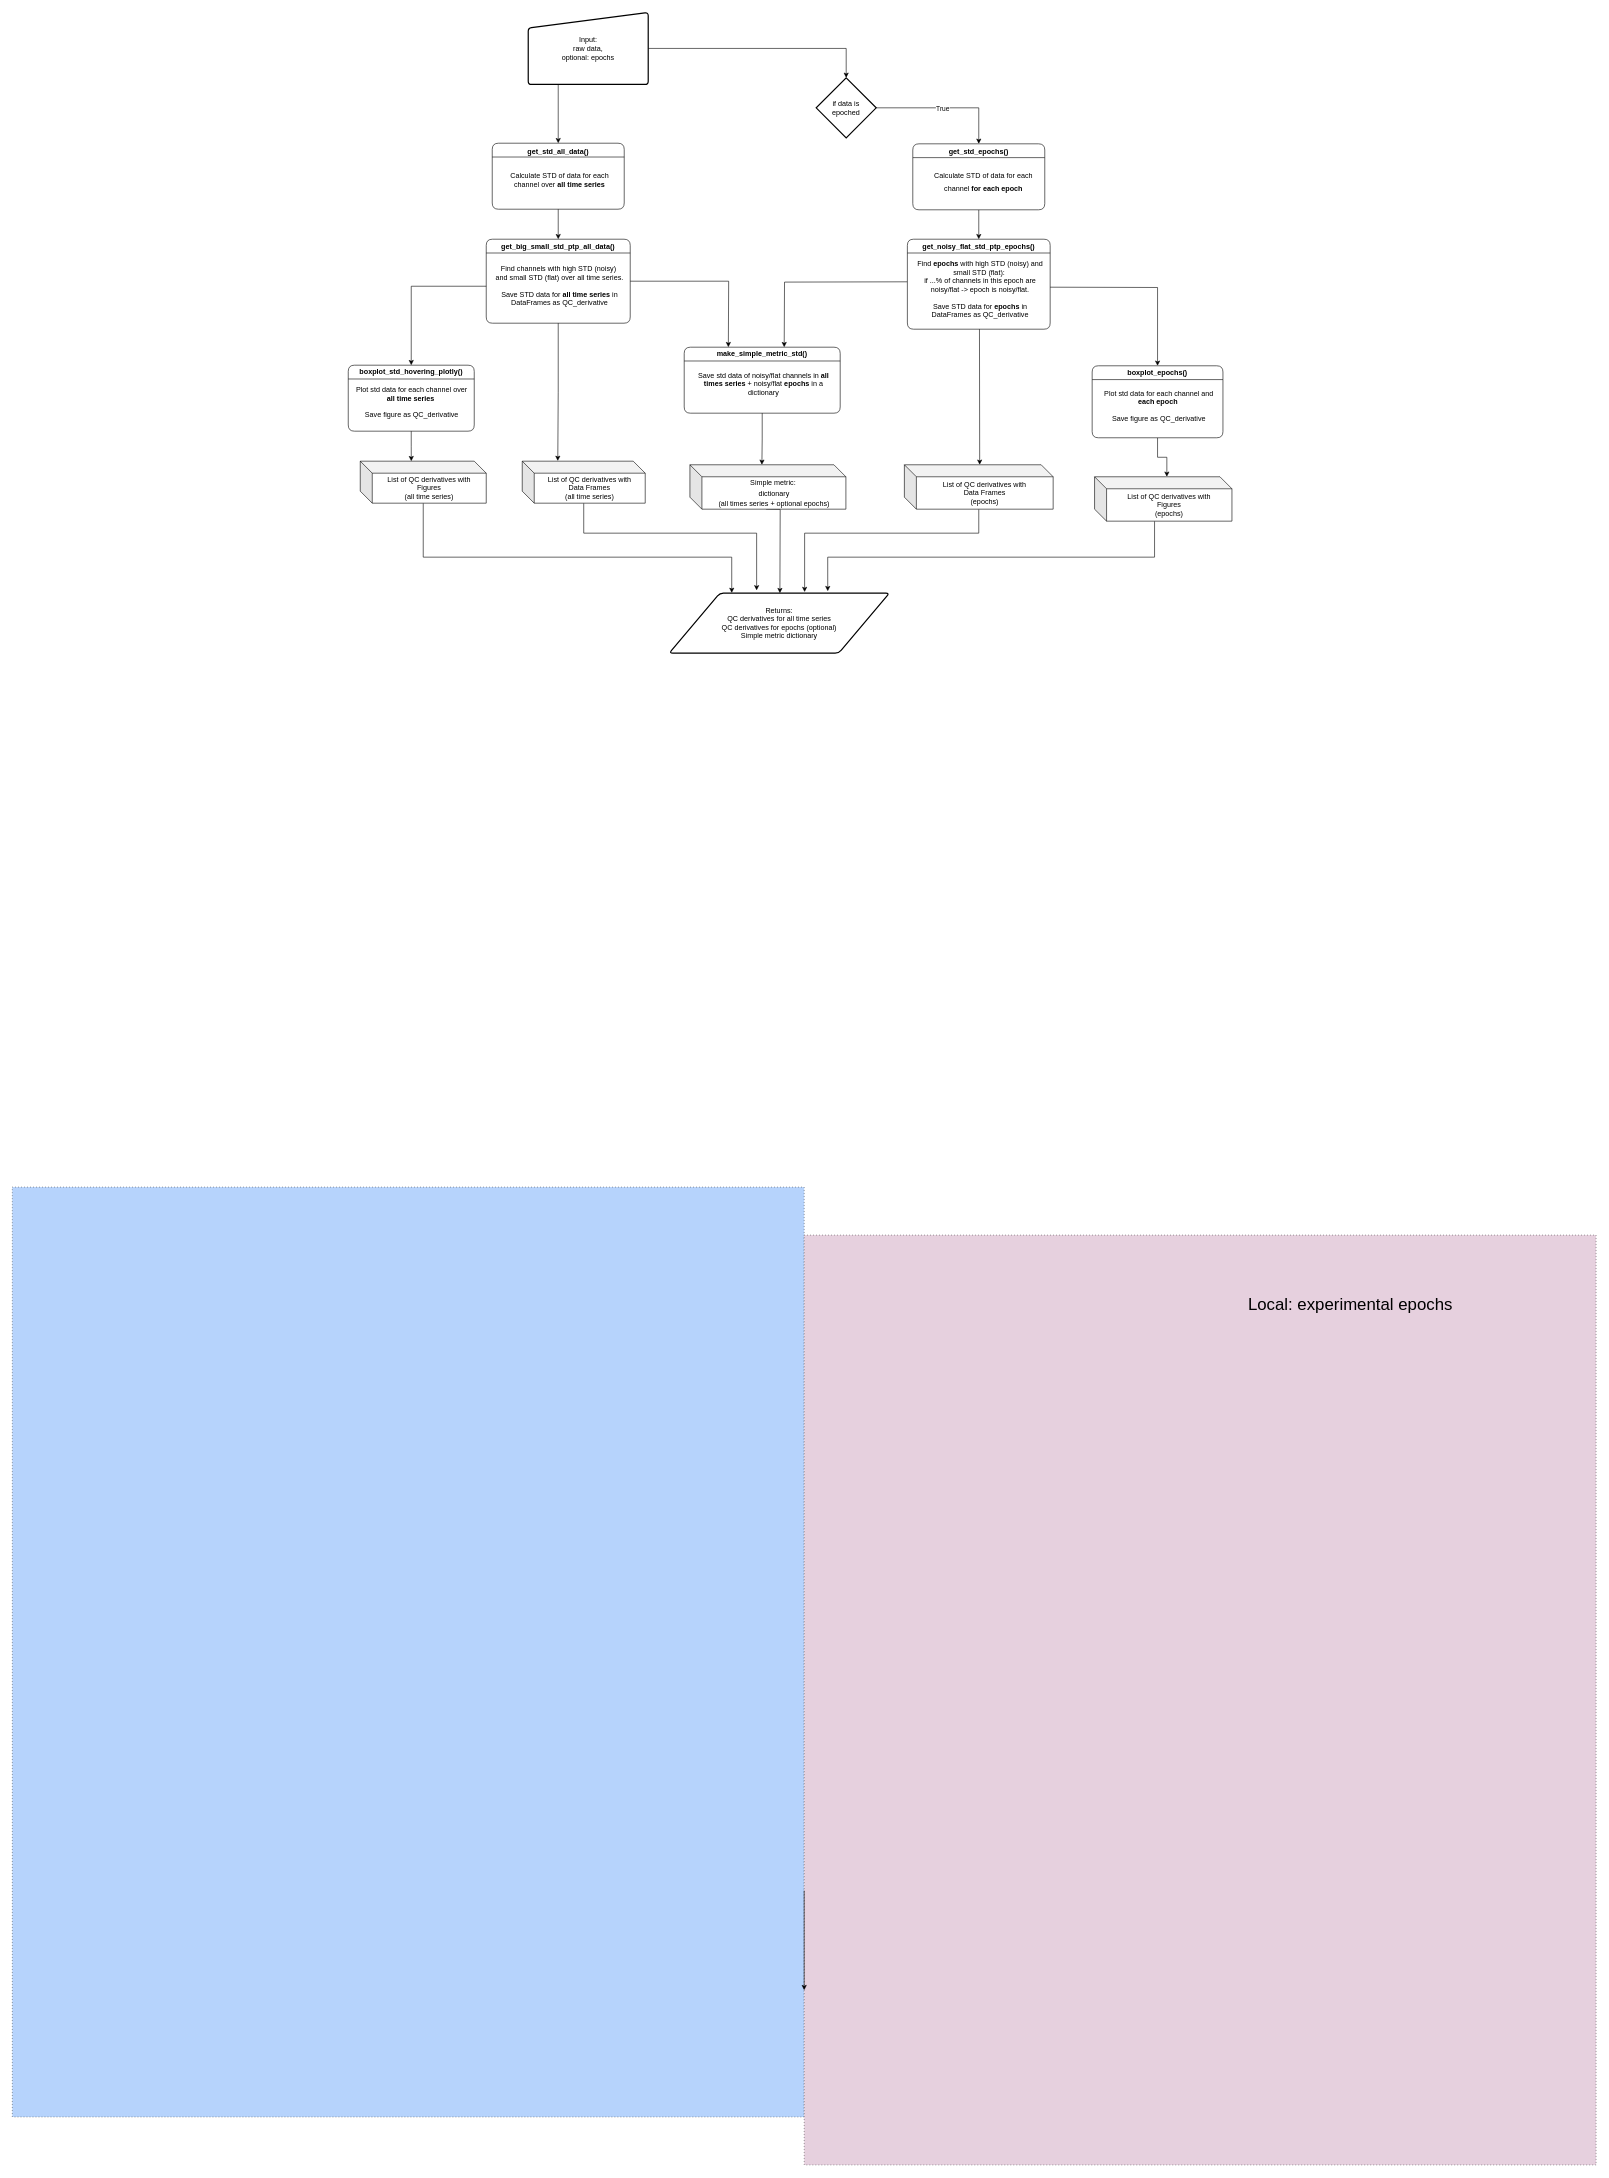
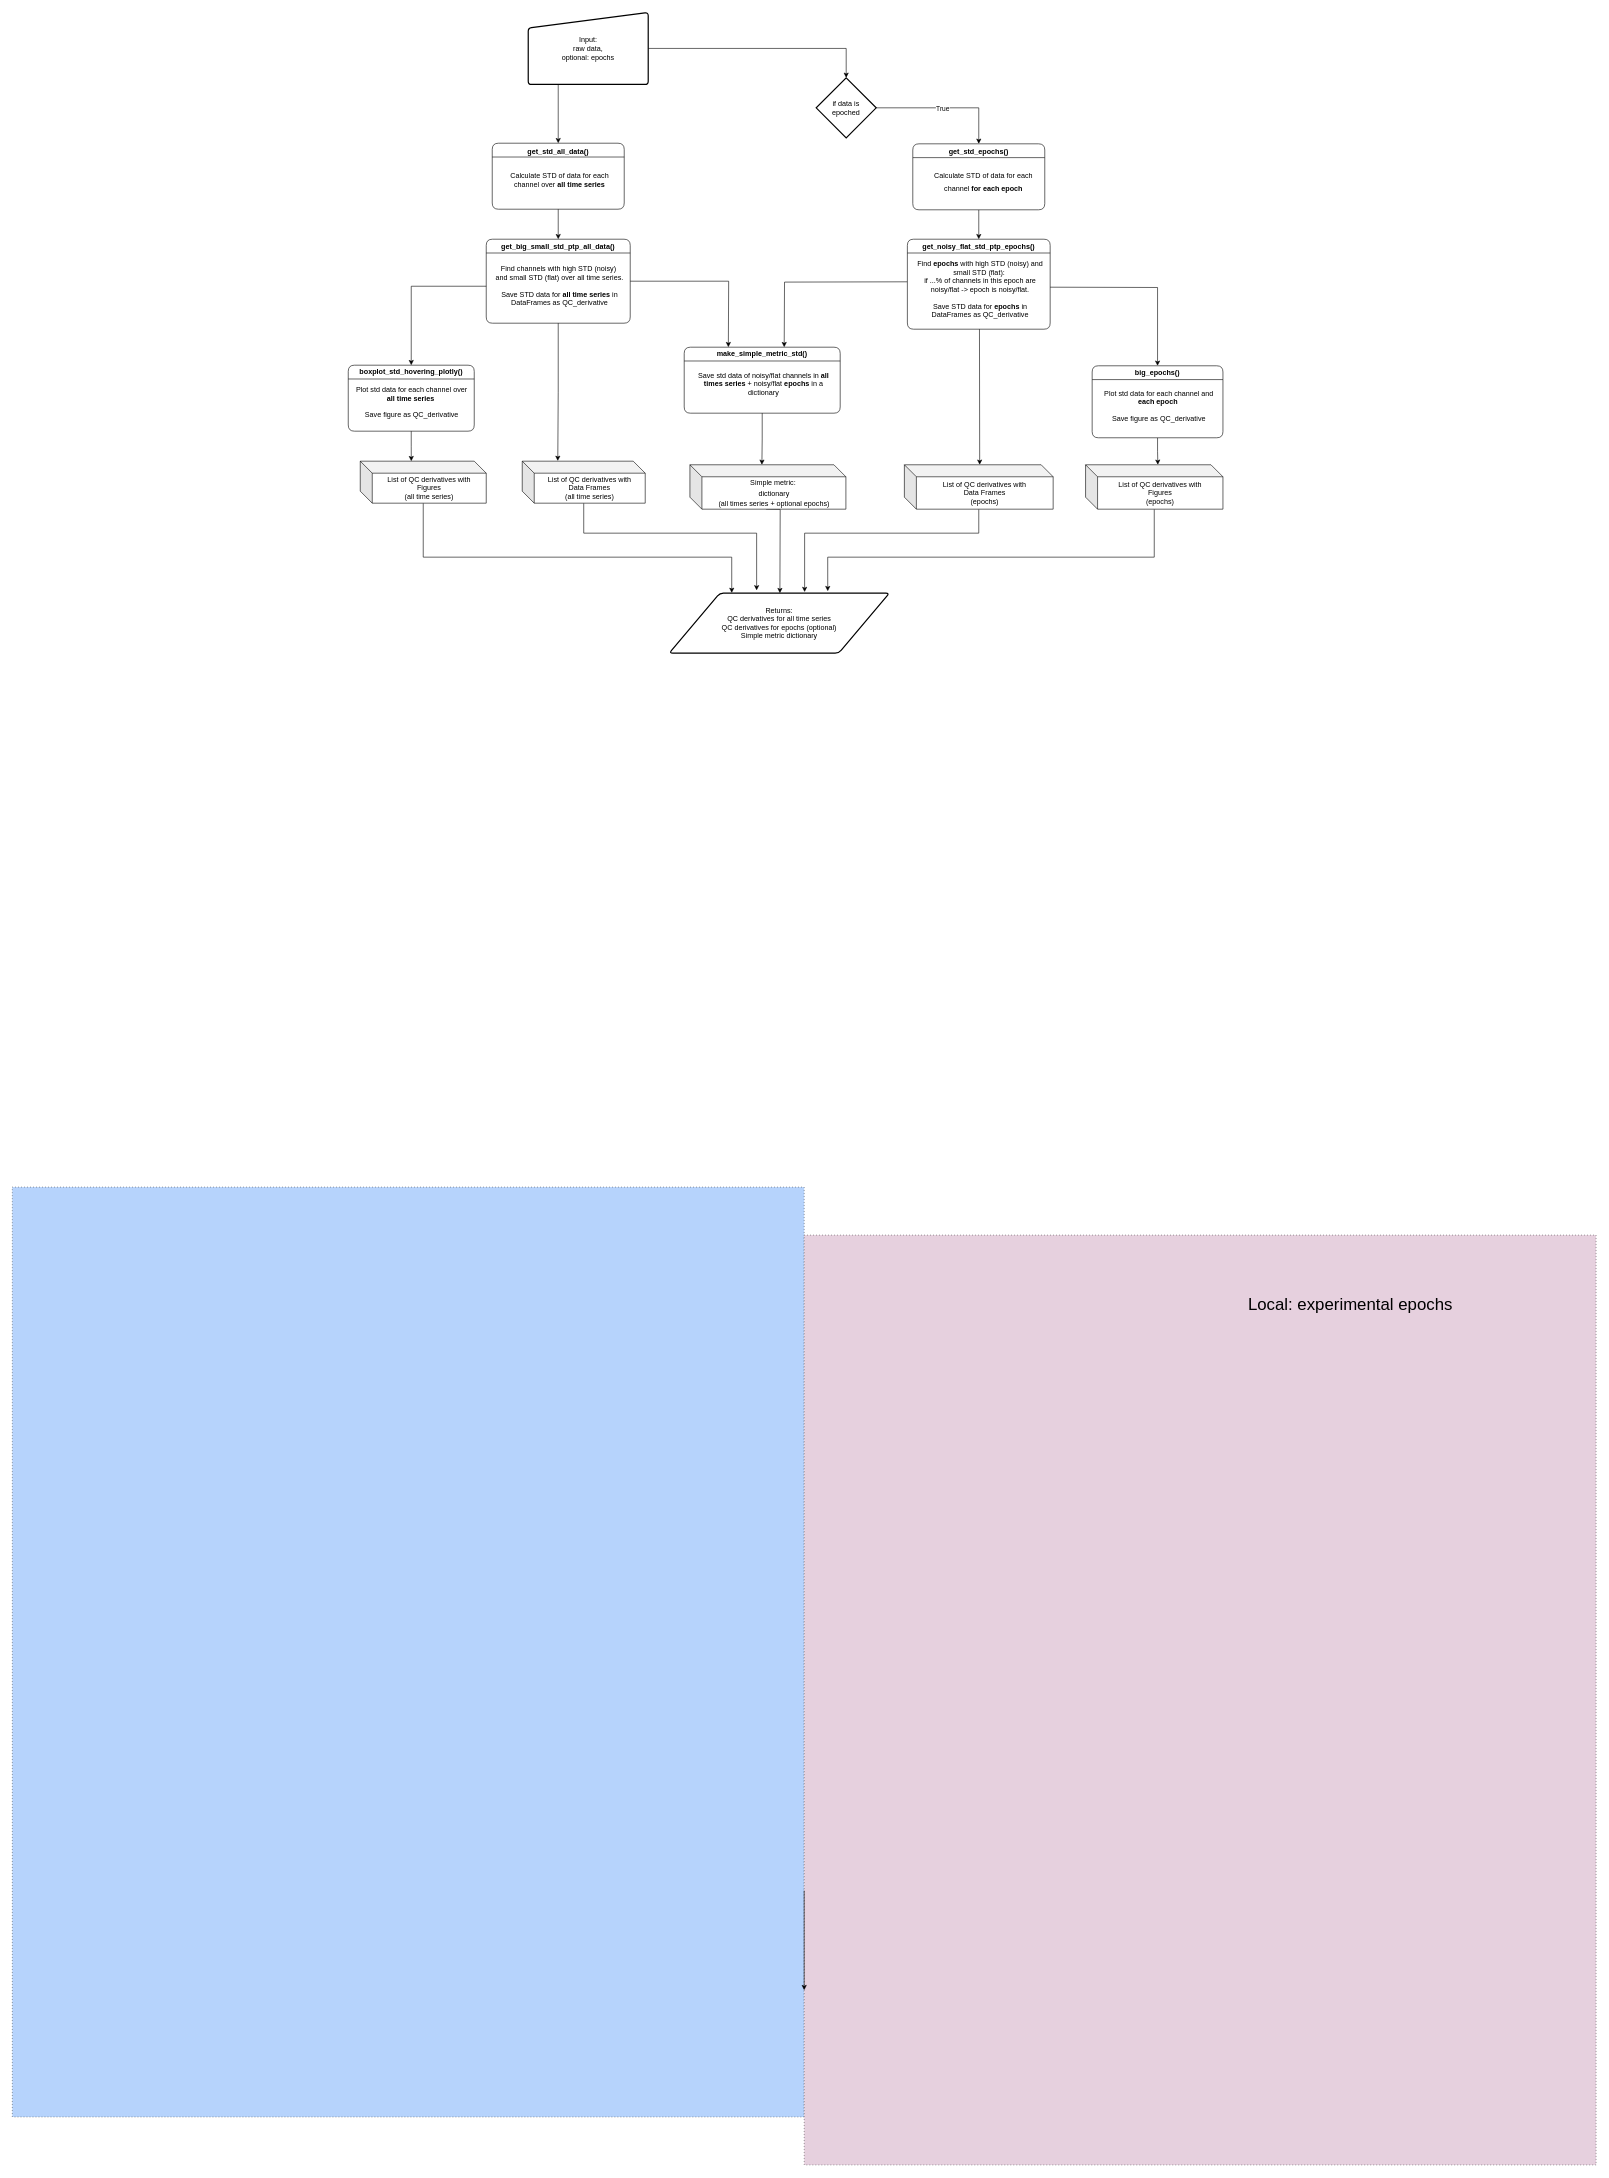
node "boxplot_epochs()": label "boxplot_epochs()" -> "big_epochs()"
node "List of QC derivatives withFigures(epochs)": moved (1163, 499) -> (1154, 487)
